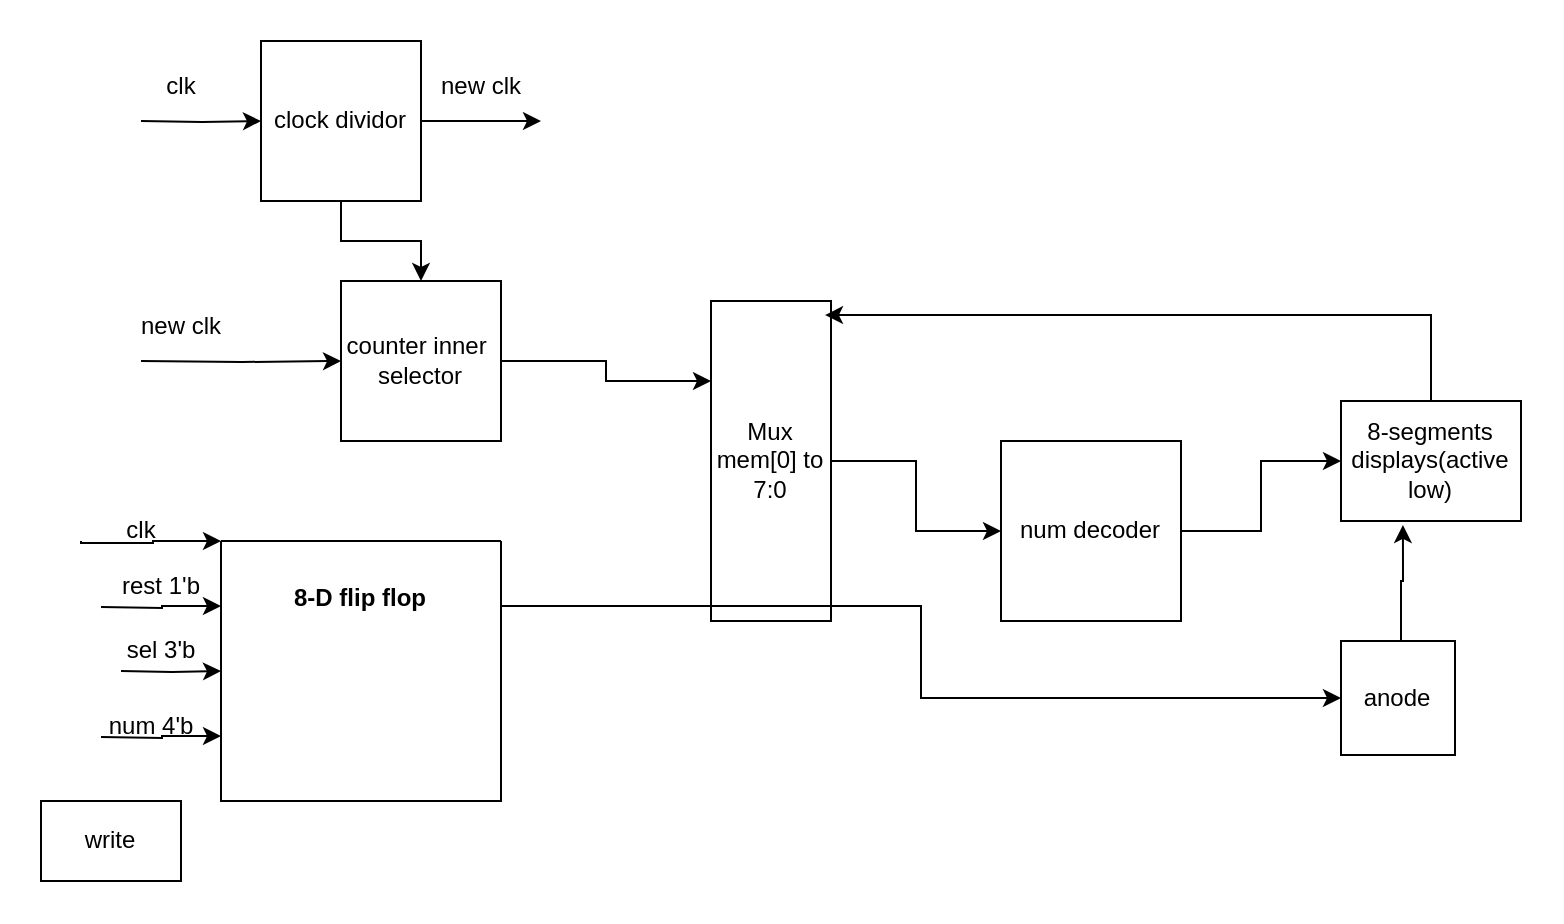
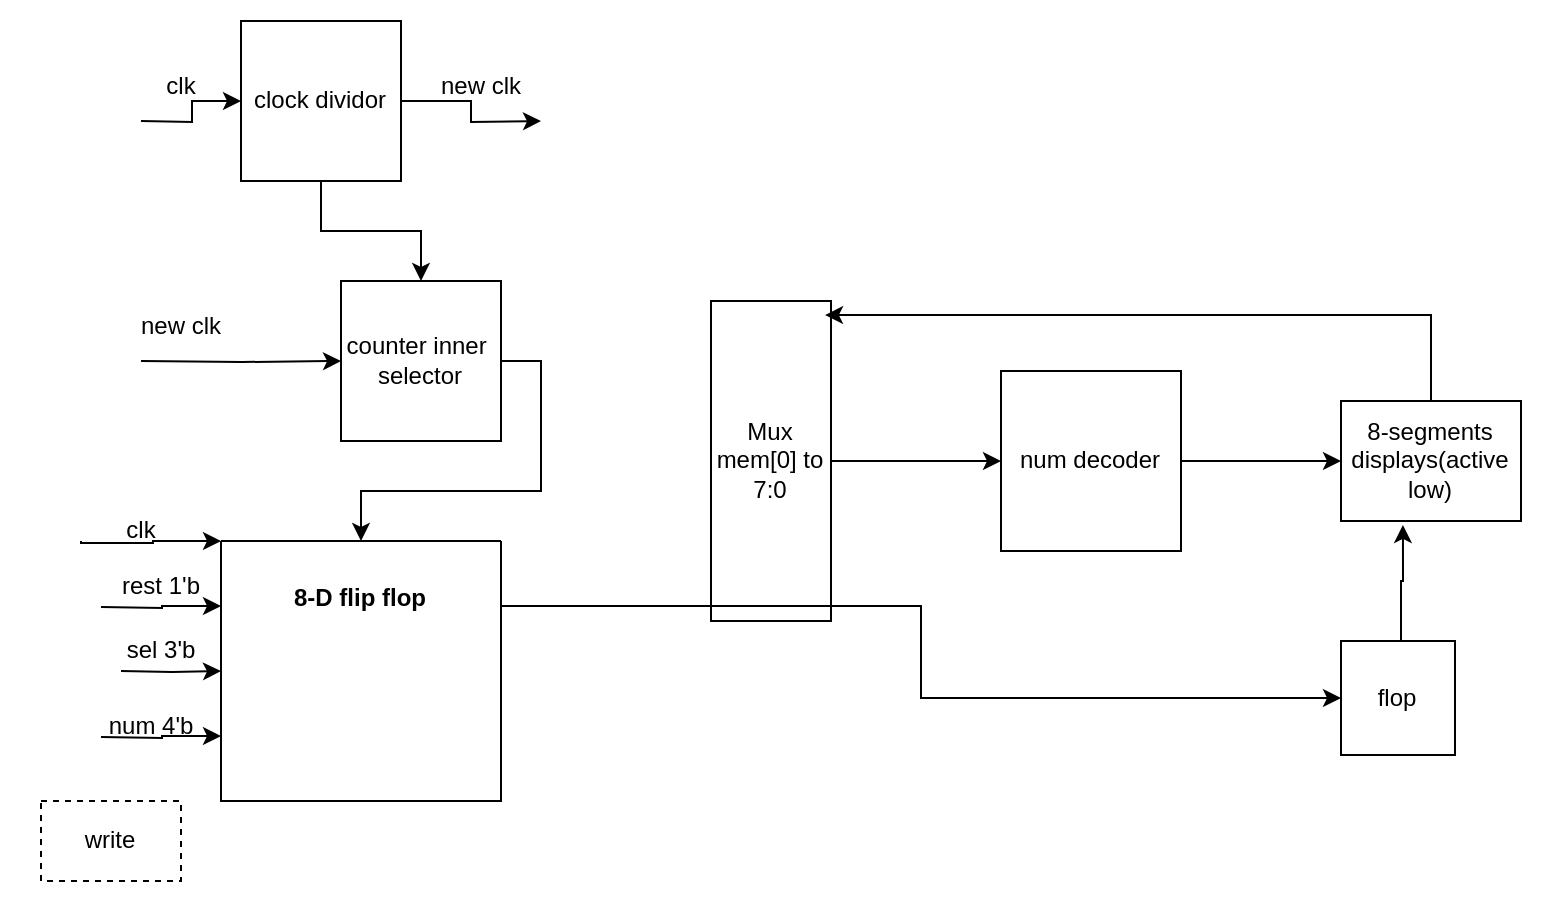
node "clock dividor": moved (341, 121) -> (321, 101)
edge "counter inner selector" -> "Mux mem[0] to 7:0": now "counter inner selector" -> "8-D flip flop"
node "num decoder": moved (1091, 531) -> (1091, 461)
node "anode": label "anode" -> "flop"
node "write": style solid -> dashed
